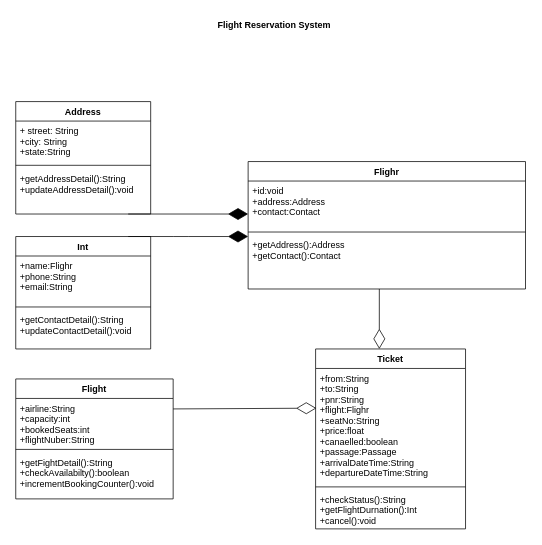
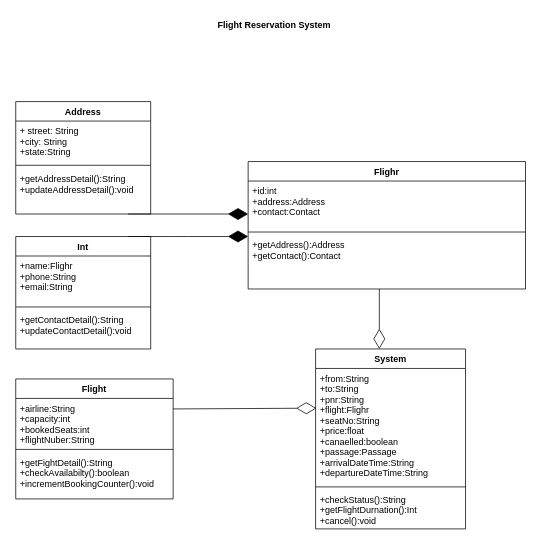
node "+id:void +address:Address +contact:Contact": label "+id:void +address:Address +contact:Contact" -> "+id:int +address:Address +contact:Contact"
node "Ticket": label "Ticket" -> "System"
